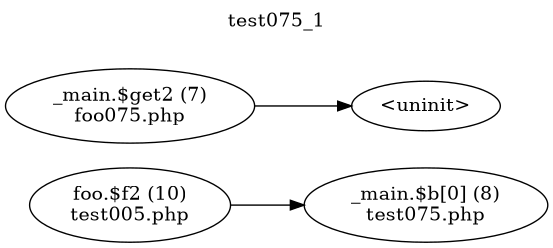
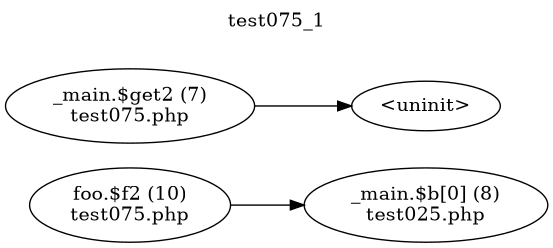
node "_main.$get2 (7) foo075.php": label "_main.$get2 (7) foo075.php" -> "_main.$get2 (7) test075.php"
node "foo.$f2 (10) test005.php": label "foo.$f2 (10) test005.php" -> "foo.$f2 (10) test075.php"
node "_main.$b[0] (8) test075.php": label "_main.$b[0] (8) test075.php" -> "_main.$b[0] (8) test025.php"
